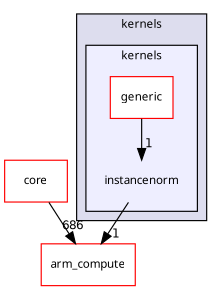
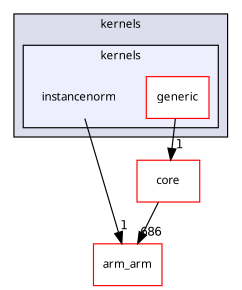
edge "generic" -> "instancenorm": now "generic" -> "core"
node "arm_compute": label "arm_compute" -> "arm_arm"
